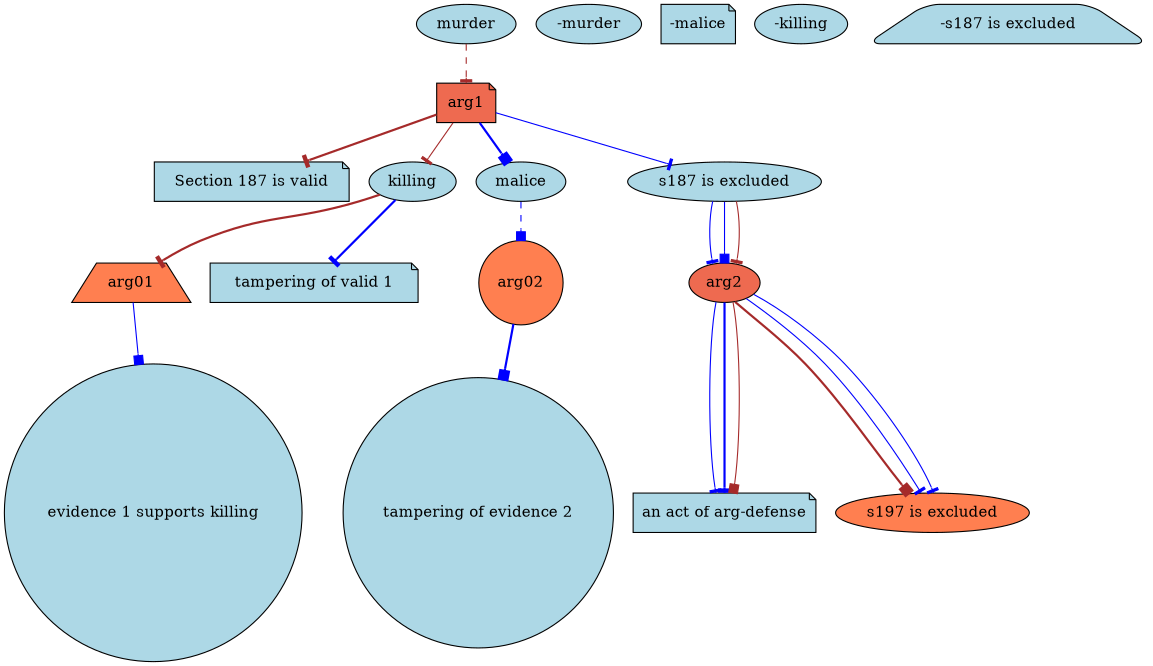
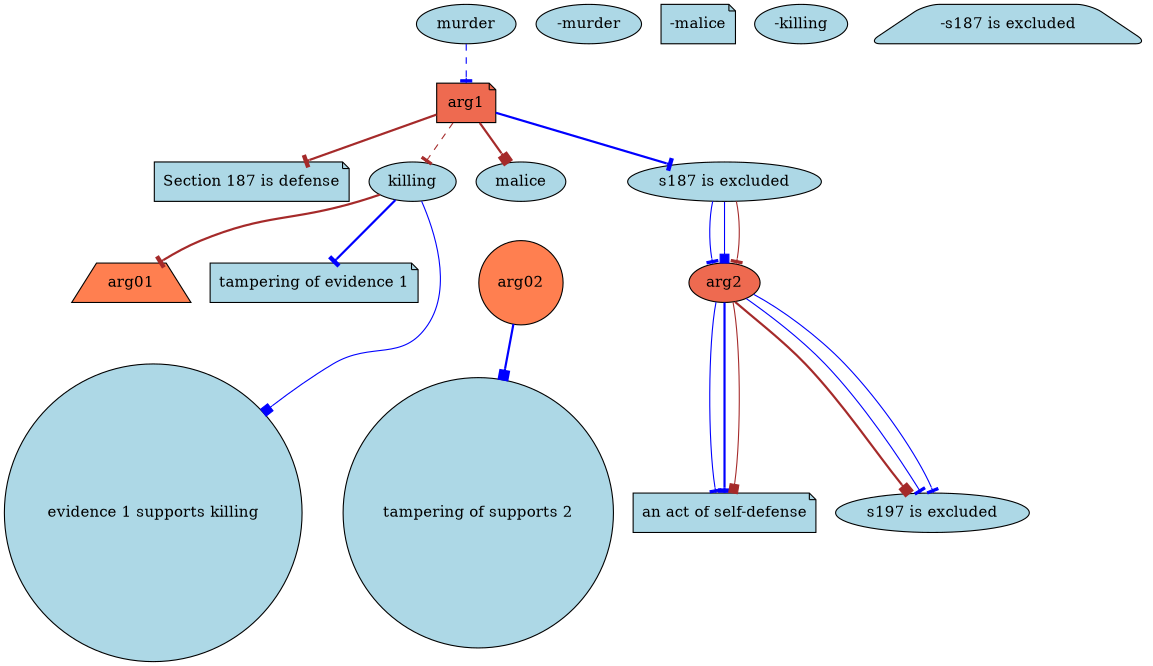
edge "murder" -> "arg1": color brown -> blue
edge "arg1" -> "malice": color blue -> brown
edge "arg1" -> "s187 is excluded": style solid -> bold
edge "arg1" -> "killing": style solid -> dashed
node "Section 187 is valid": label "Section 187 is valid" -> "Section 187 is defense"
edge "malice" -> "arg02": removed
node "tampering of valid 1": label "tampering of valid 1" -> "tampering of evidence 1"
edge "arg01" -> "evidence 1 supports killing": now "killing" -> "evidence 1 supports killing"
node "tampering of evidence 2": label "tampering of evidence 2" -> "tampering of supports 2"
node "an act of arg-defense": label "an act of arg-defense" -> "an act of self-defense"
node "s197 is excluded": fillcolor coral -> lightblue
